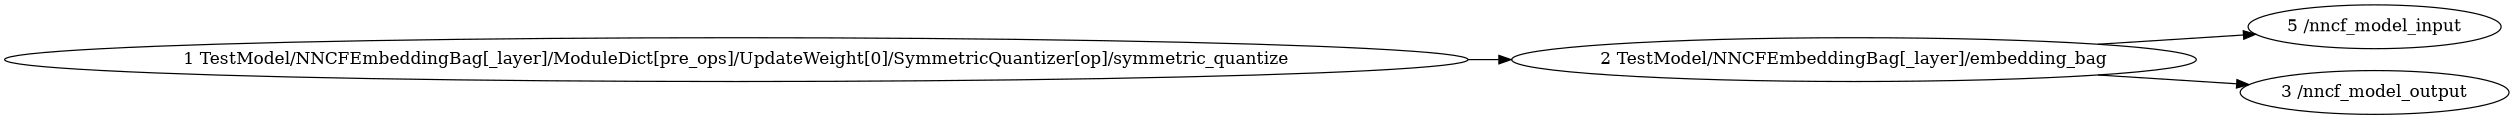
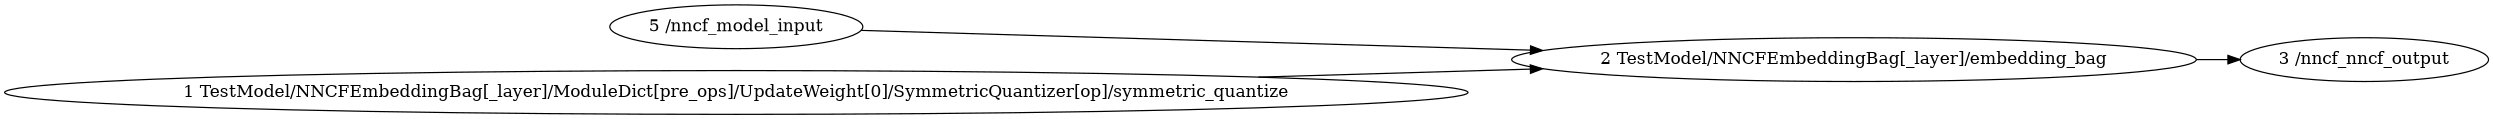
edge "2 TestModel/NNCFEmbeddingBag[_layer]/embedding_bag" -> "5 /nncf_model_input": reversed
node "3 /nncf_model_output": label "3 /nncf_model_output" -> "3 /nncf_nncf_output"
